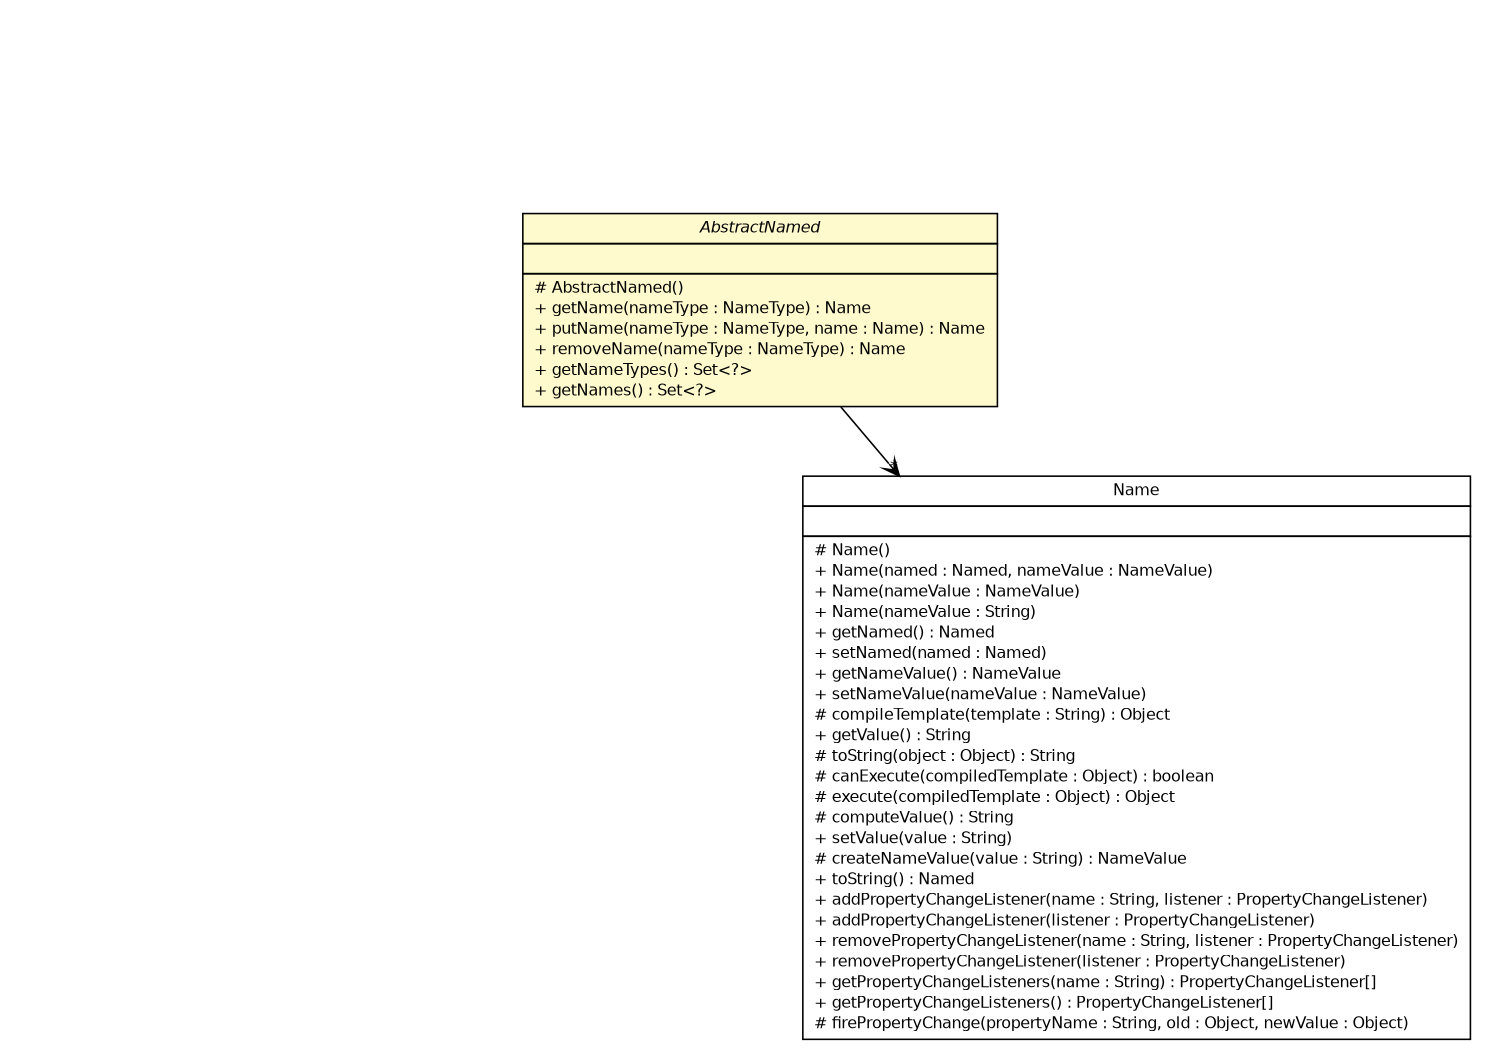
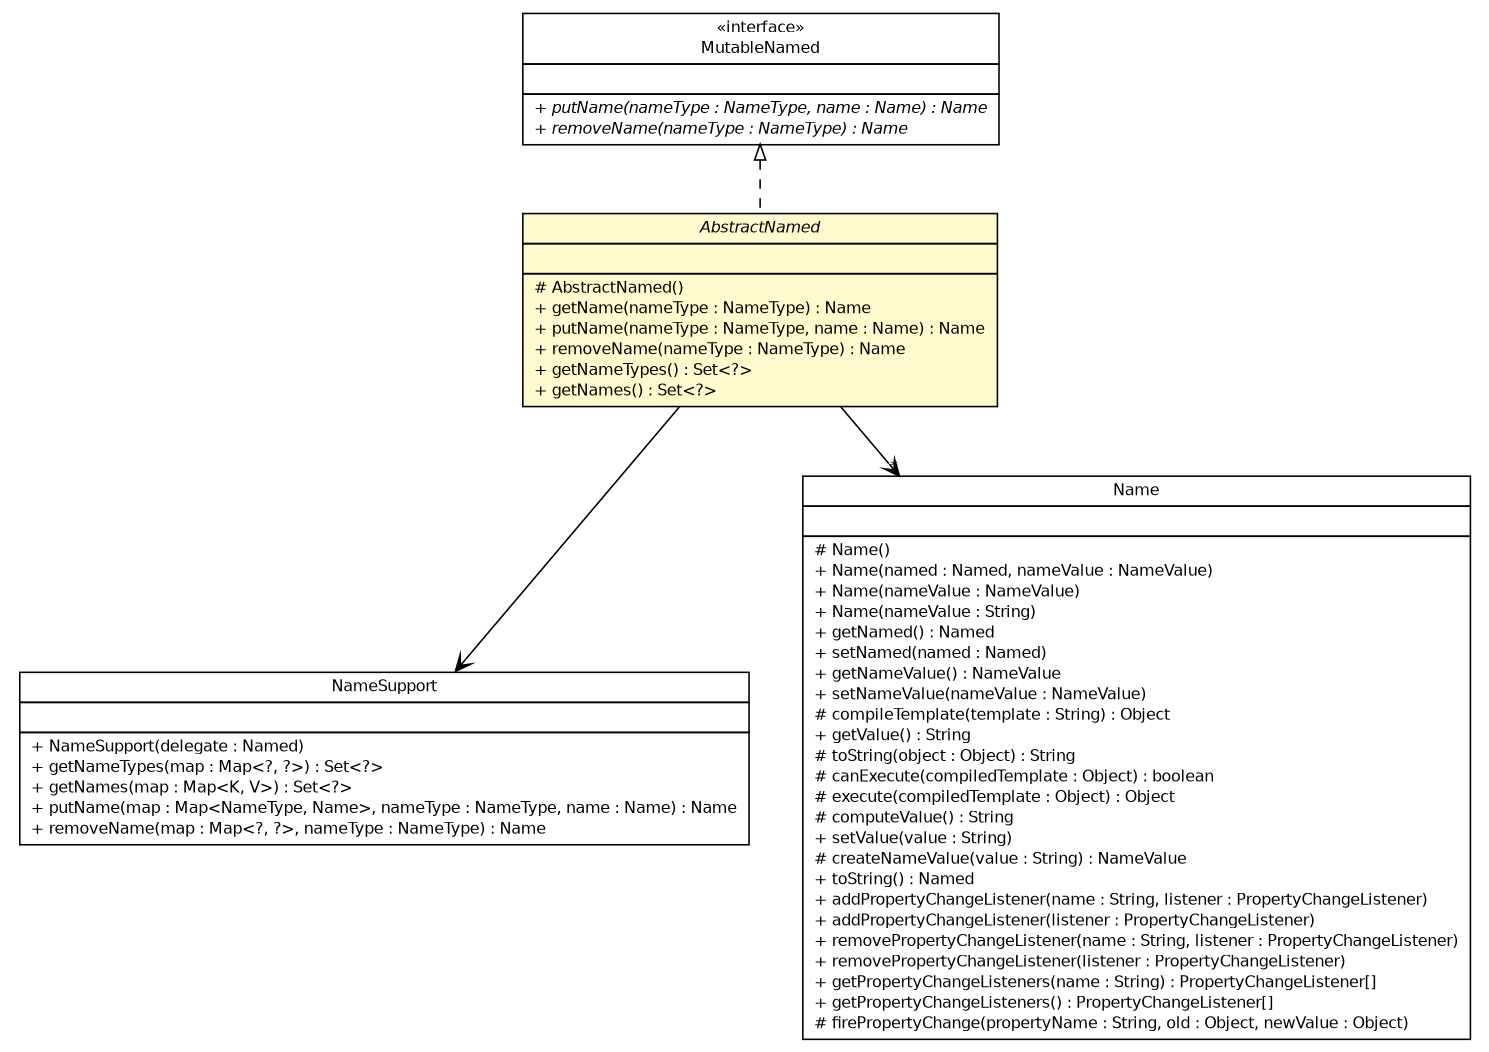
node "MutableNamed": added
node "NameSupport": added
